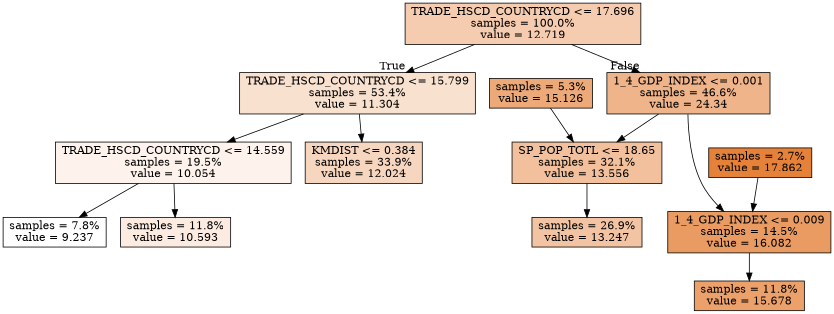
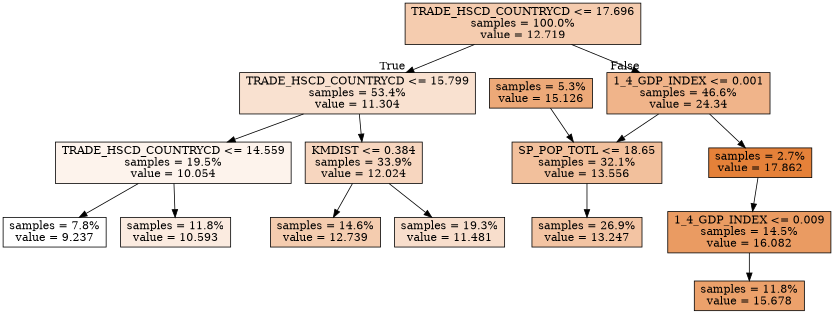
edge "1_4_GDP_INDEX <= 0.001 samples = 46.6% value = 24.34" -> "1_4_GDP_INDEX <= 0.009 samples = 14.5% value = 16.082": now "1_4_GDP_INDEX <= 0.001 samples = 46.6% value = 24.34" -> "samples = 2.7% value = 17.862"
node "samples = 14.6% value = 12.739": added
node "samples = 19.3% value = 11.481": added
